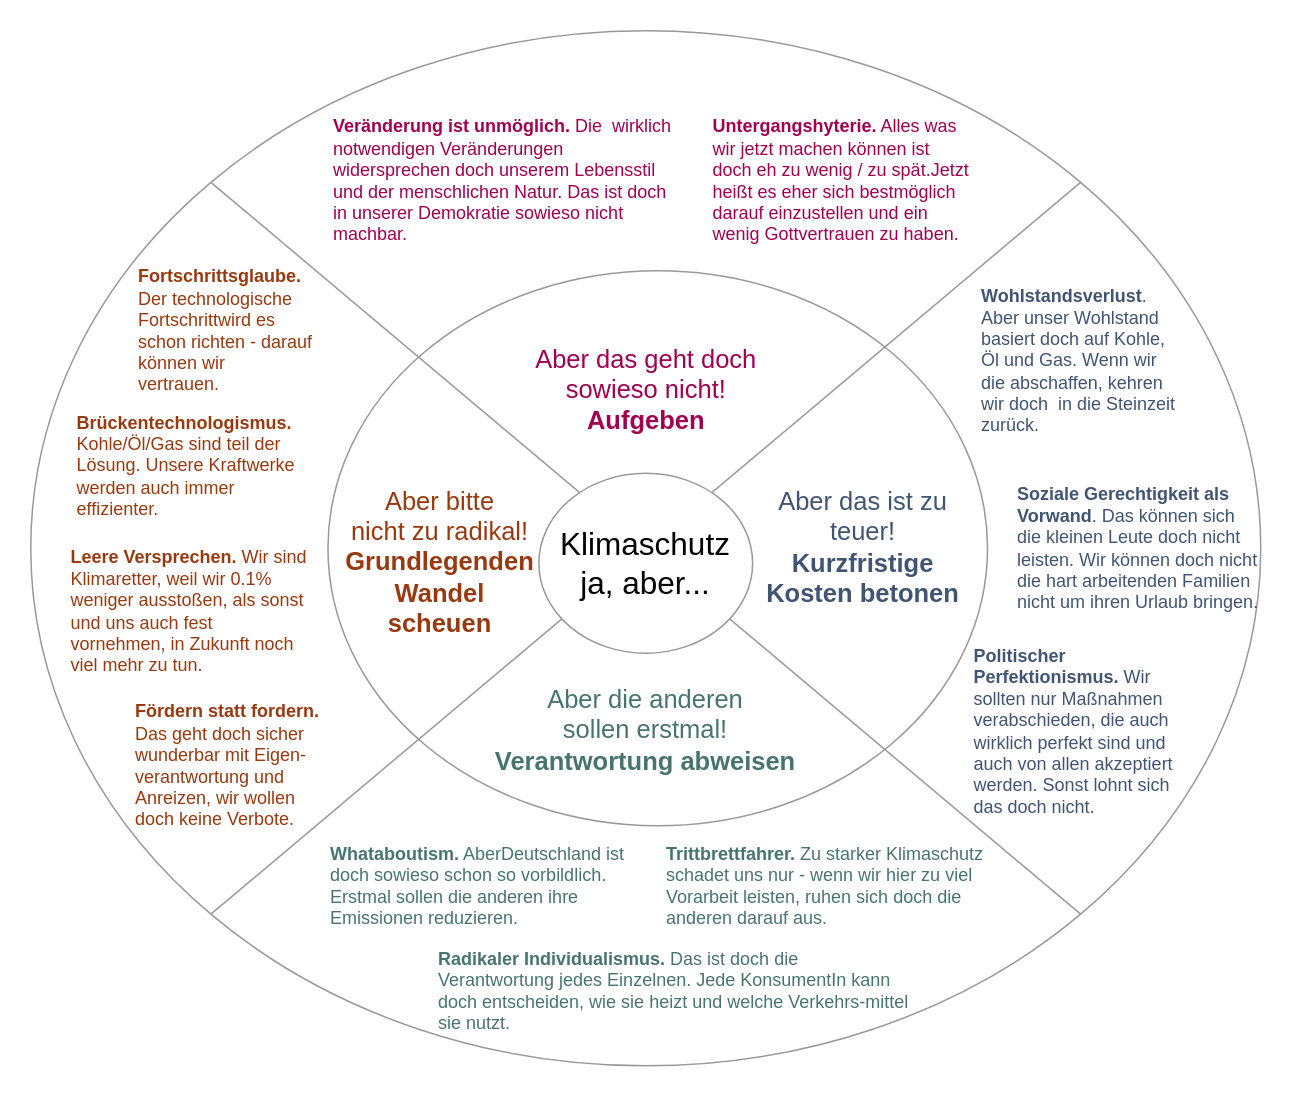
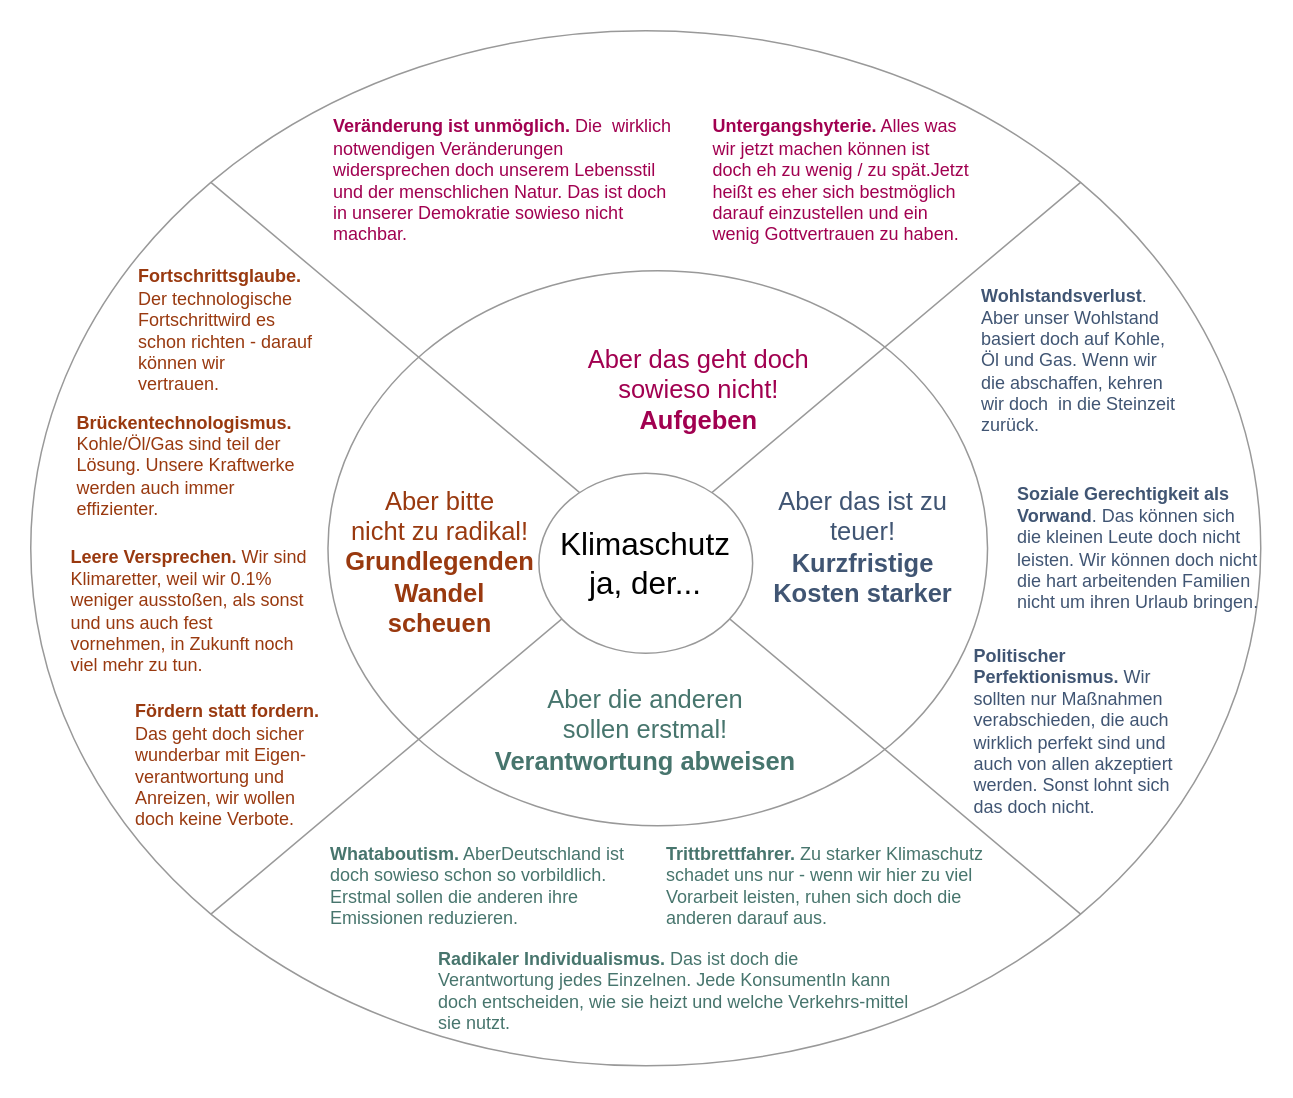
node "Aber das geht doch sowieso nicht! Aufgeben": moved (646, 391) -> (698, 391)
node "Aber das ist zu teuer! Kurzfristige Kosten betonen": label "Aber das ist zu teuer! Kurzfristige Kosten betonen" -> "Aber das ist zu teuer! Kurzfristige Kosten starker"
node "Klimaschutz ja, aber...": label "Klimaschutz ja, aber..." -> "Klimaschutz ja, der..."
